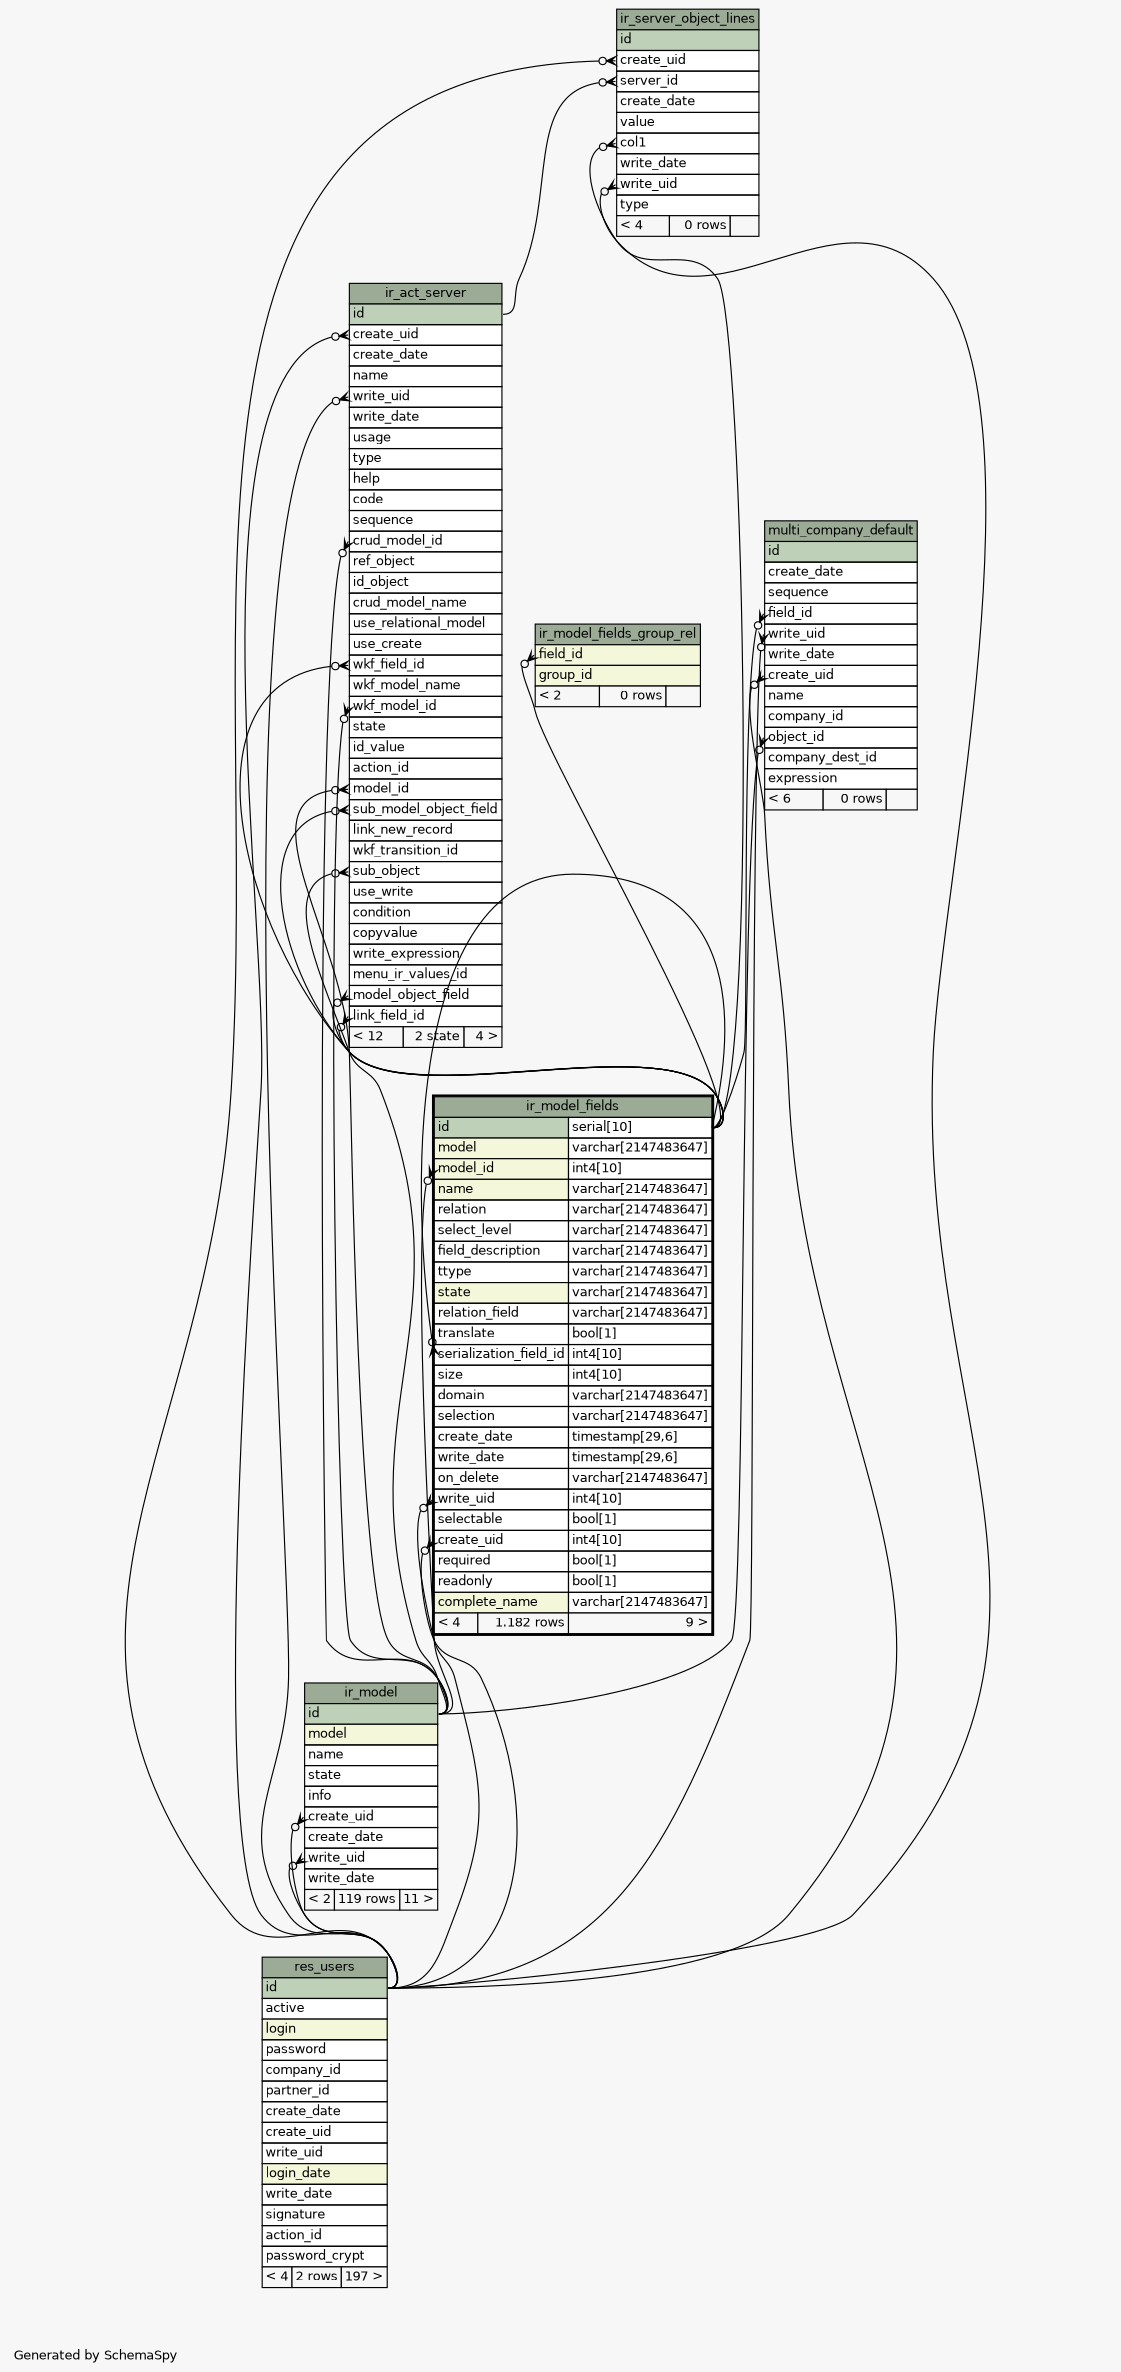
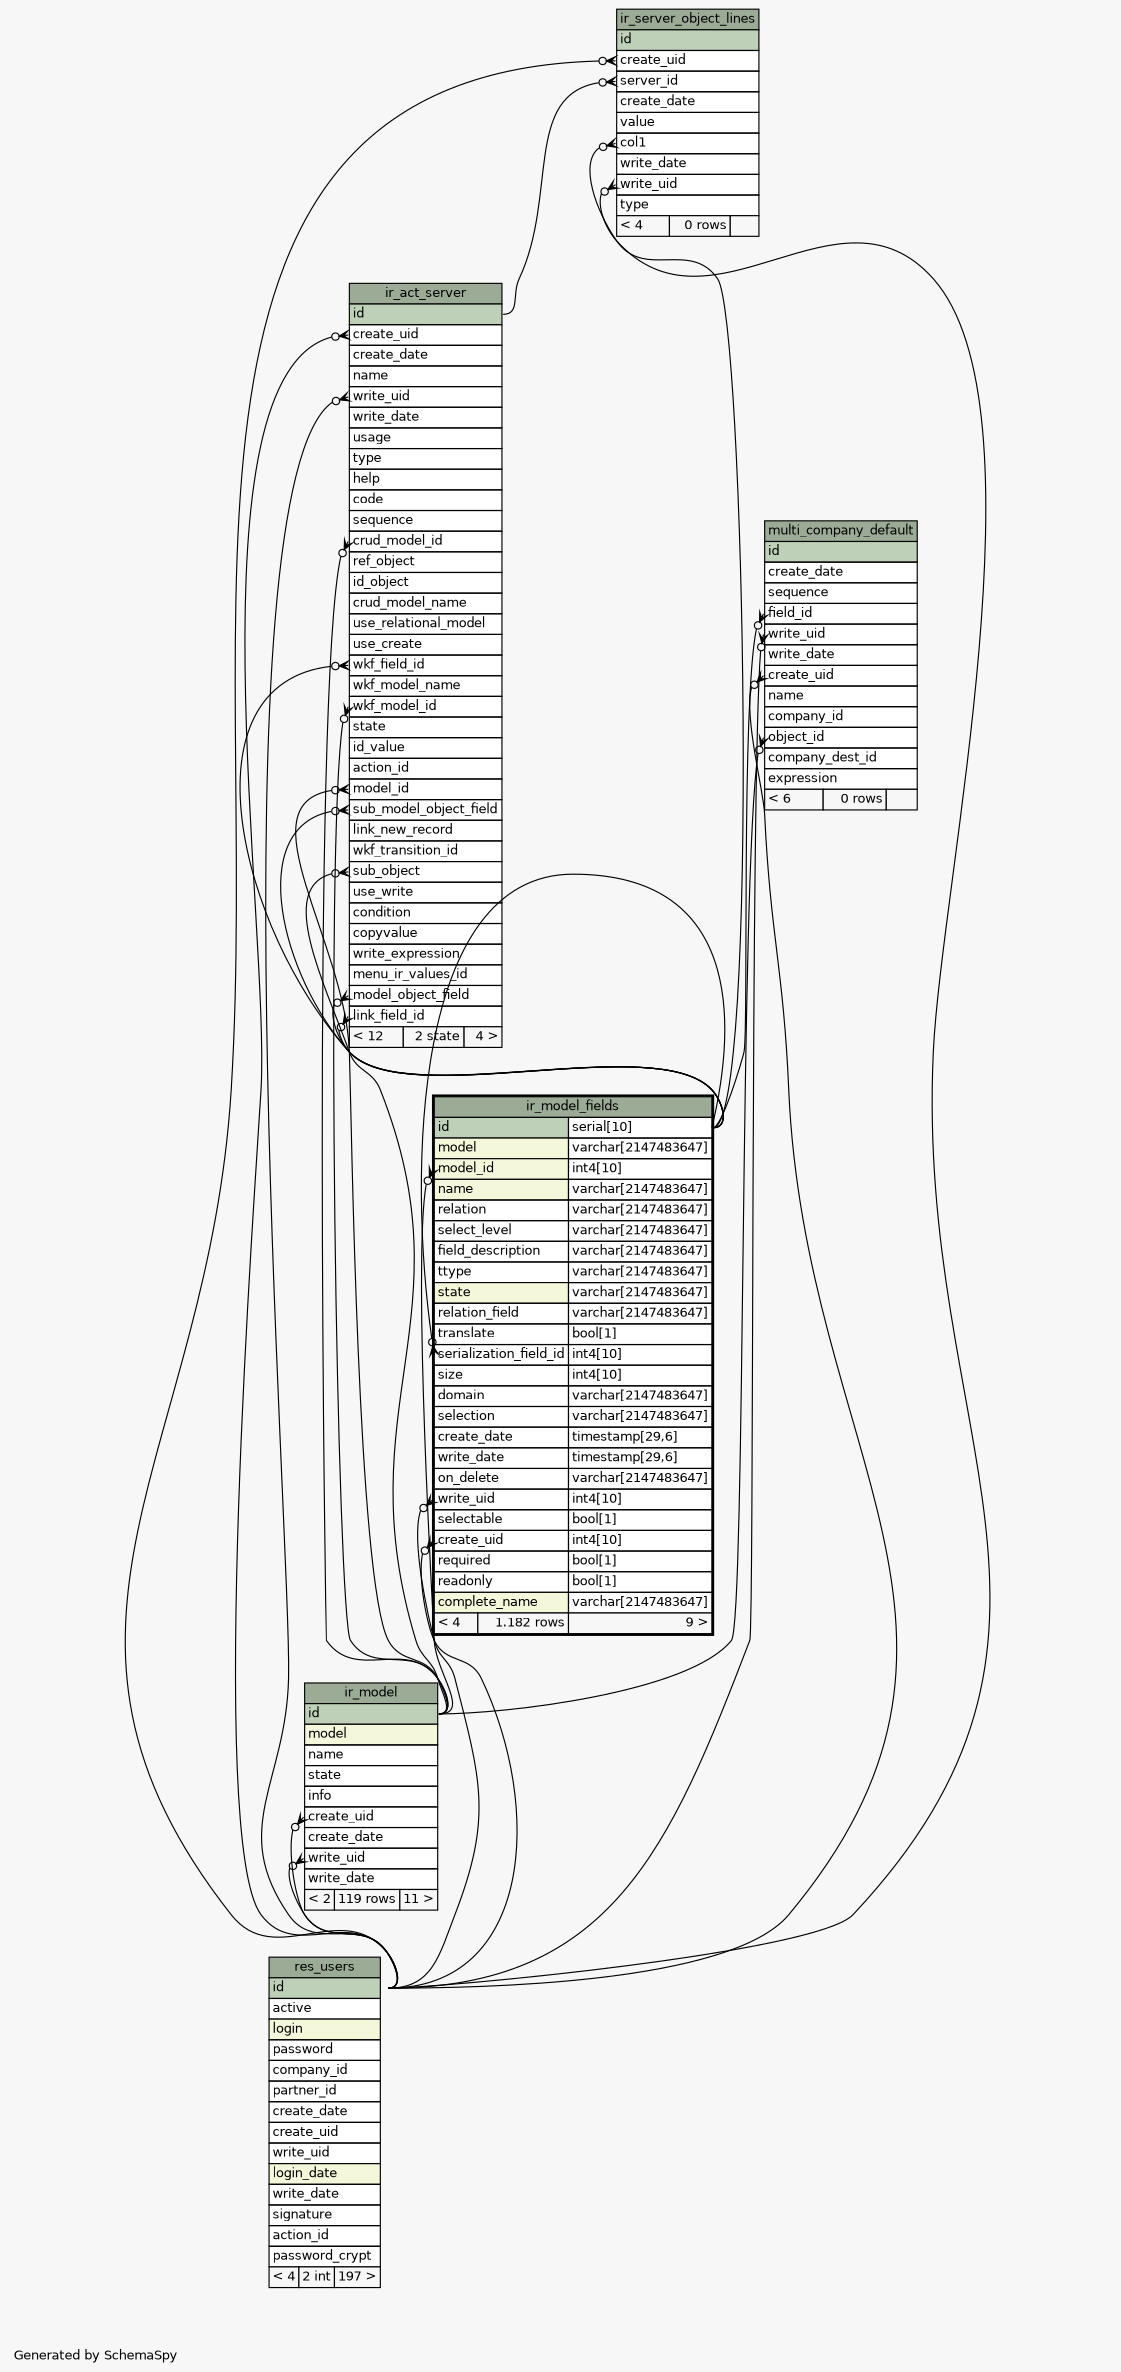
node "ir_model_fields_group_rel": removed
node "res_users": text "2 rows" -> "2 int"
